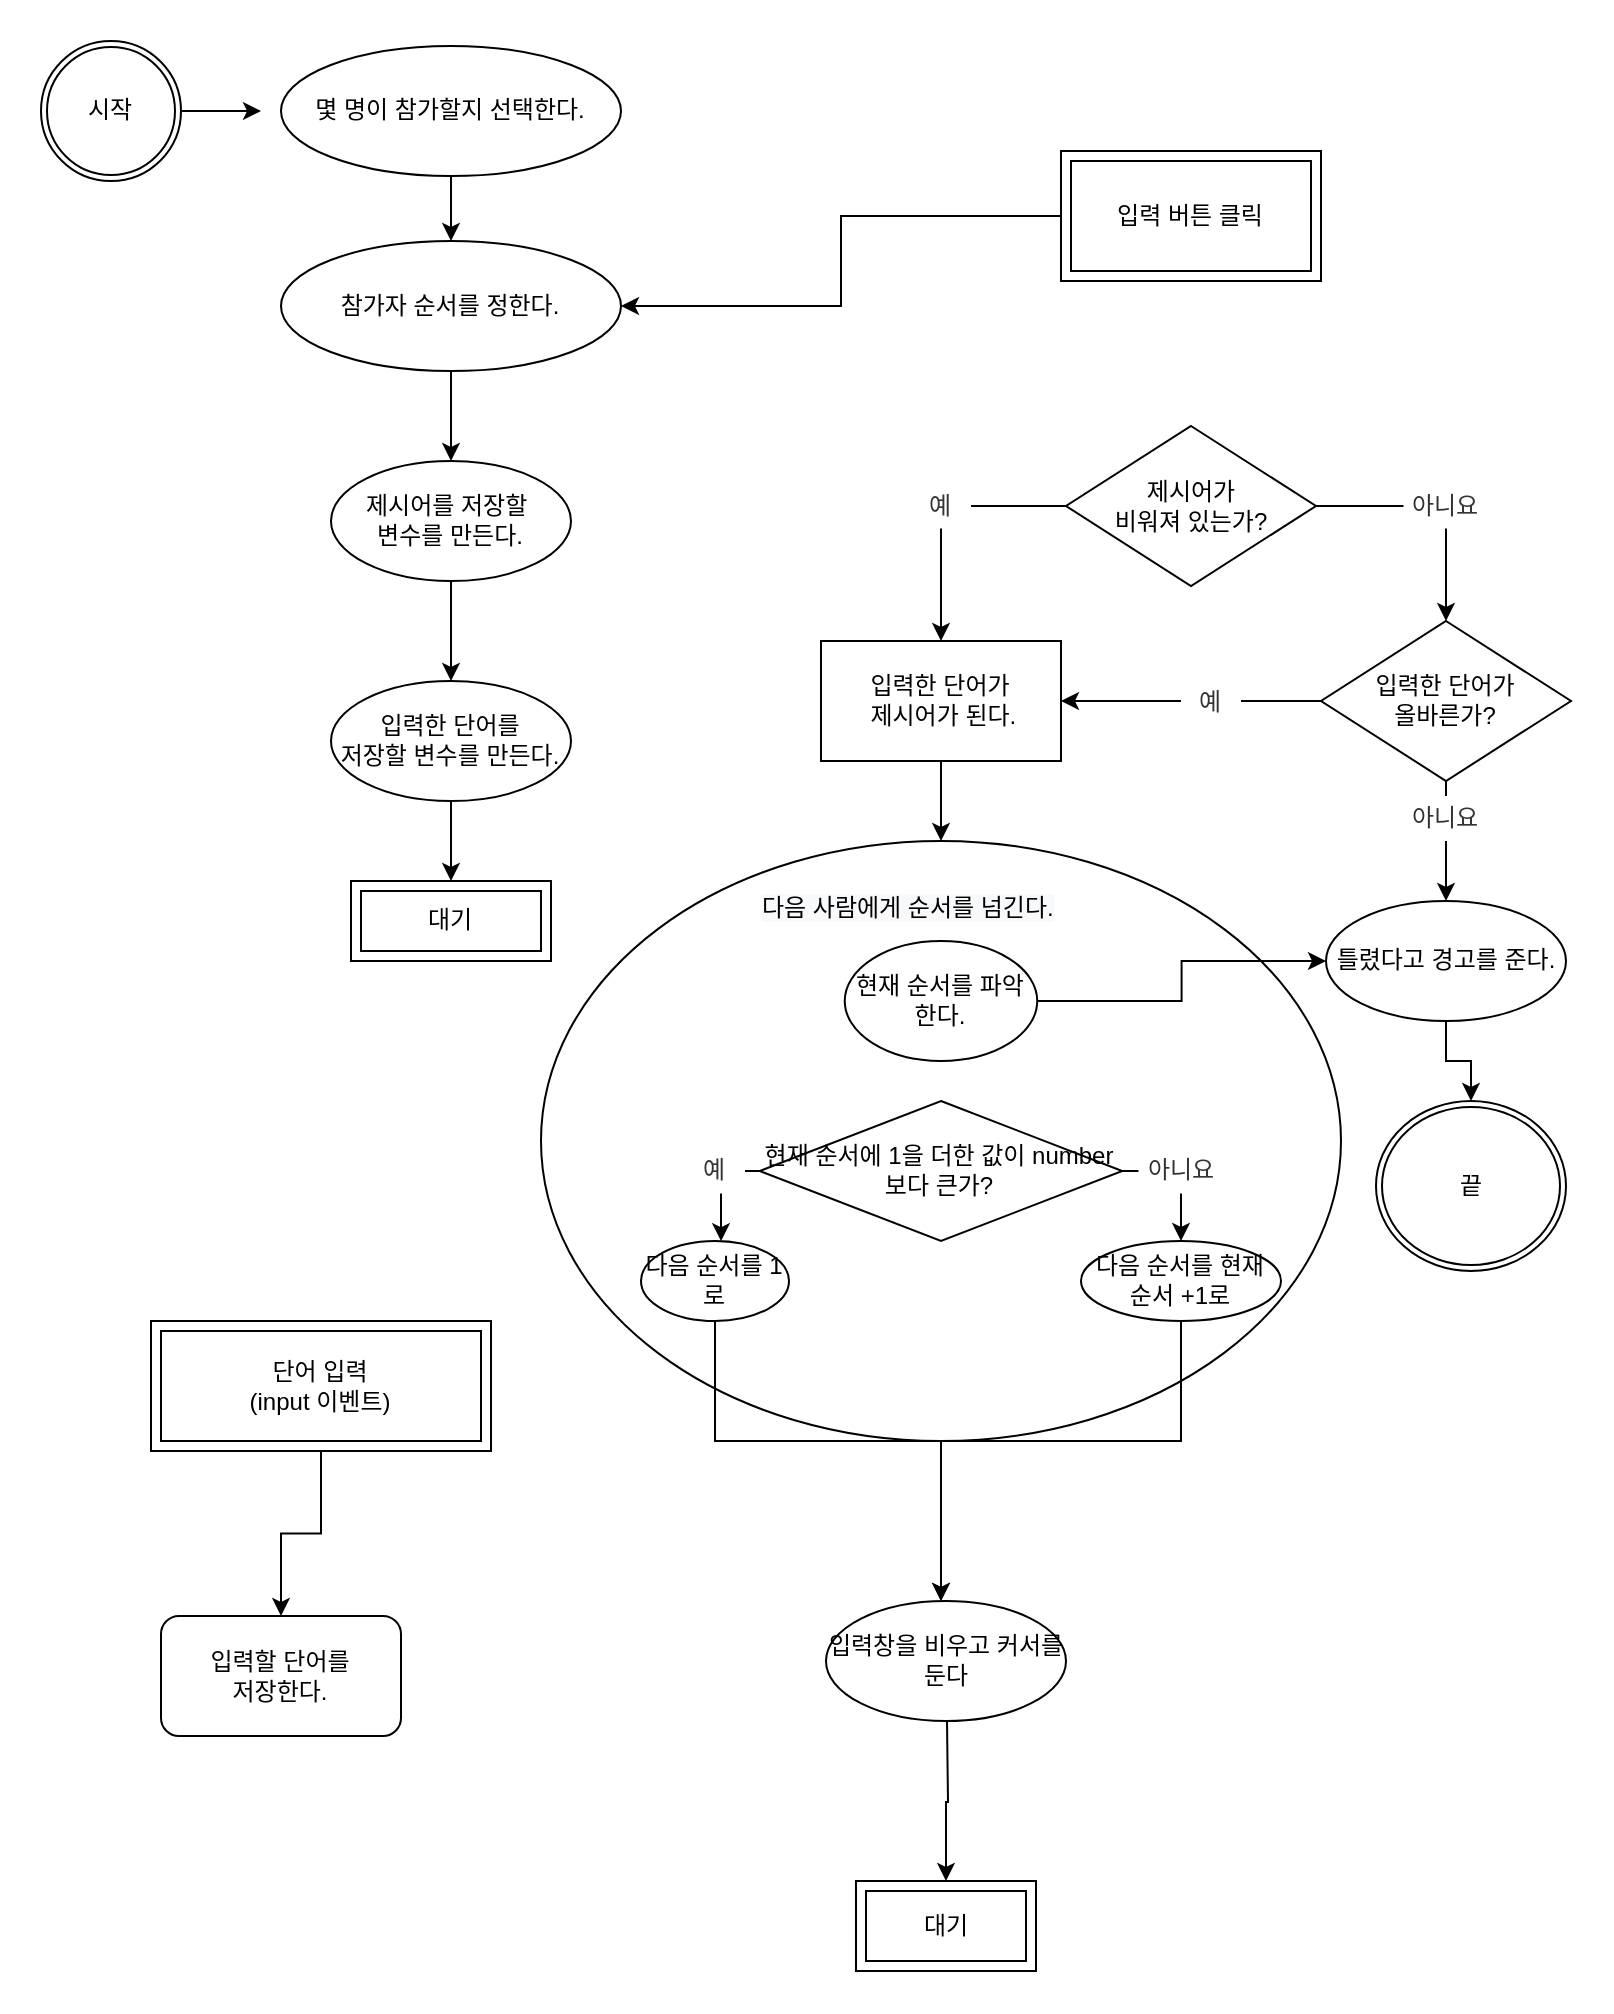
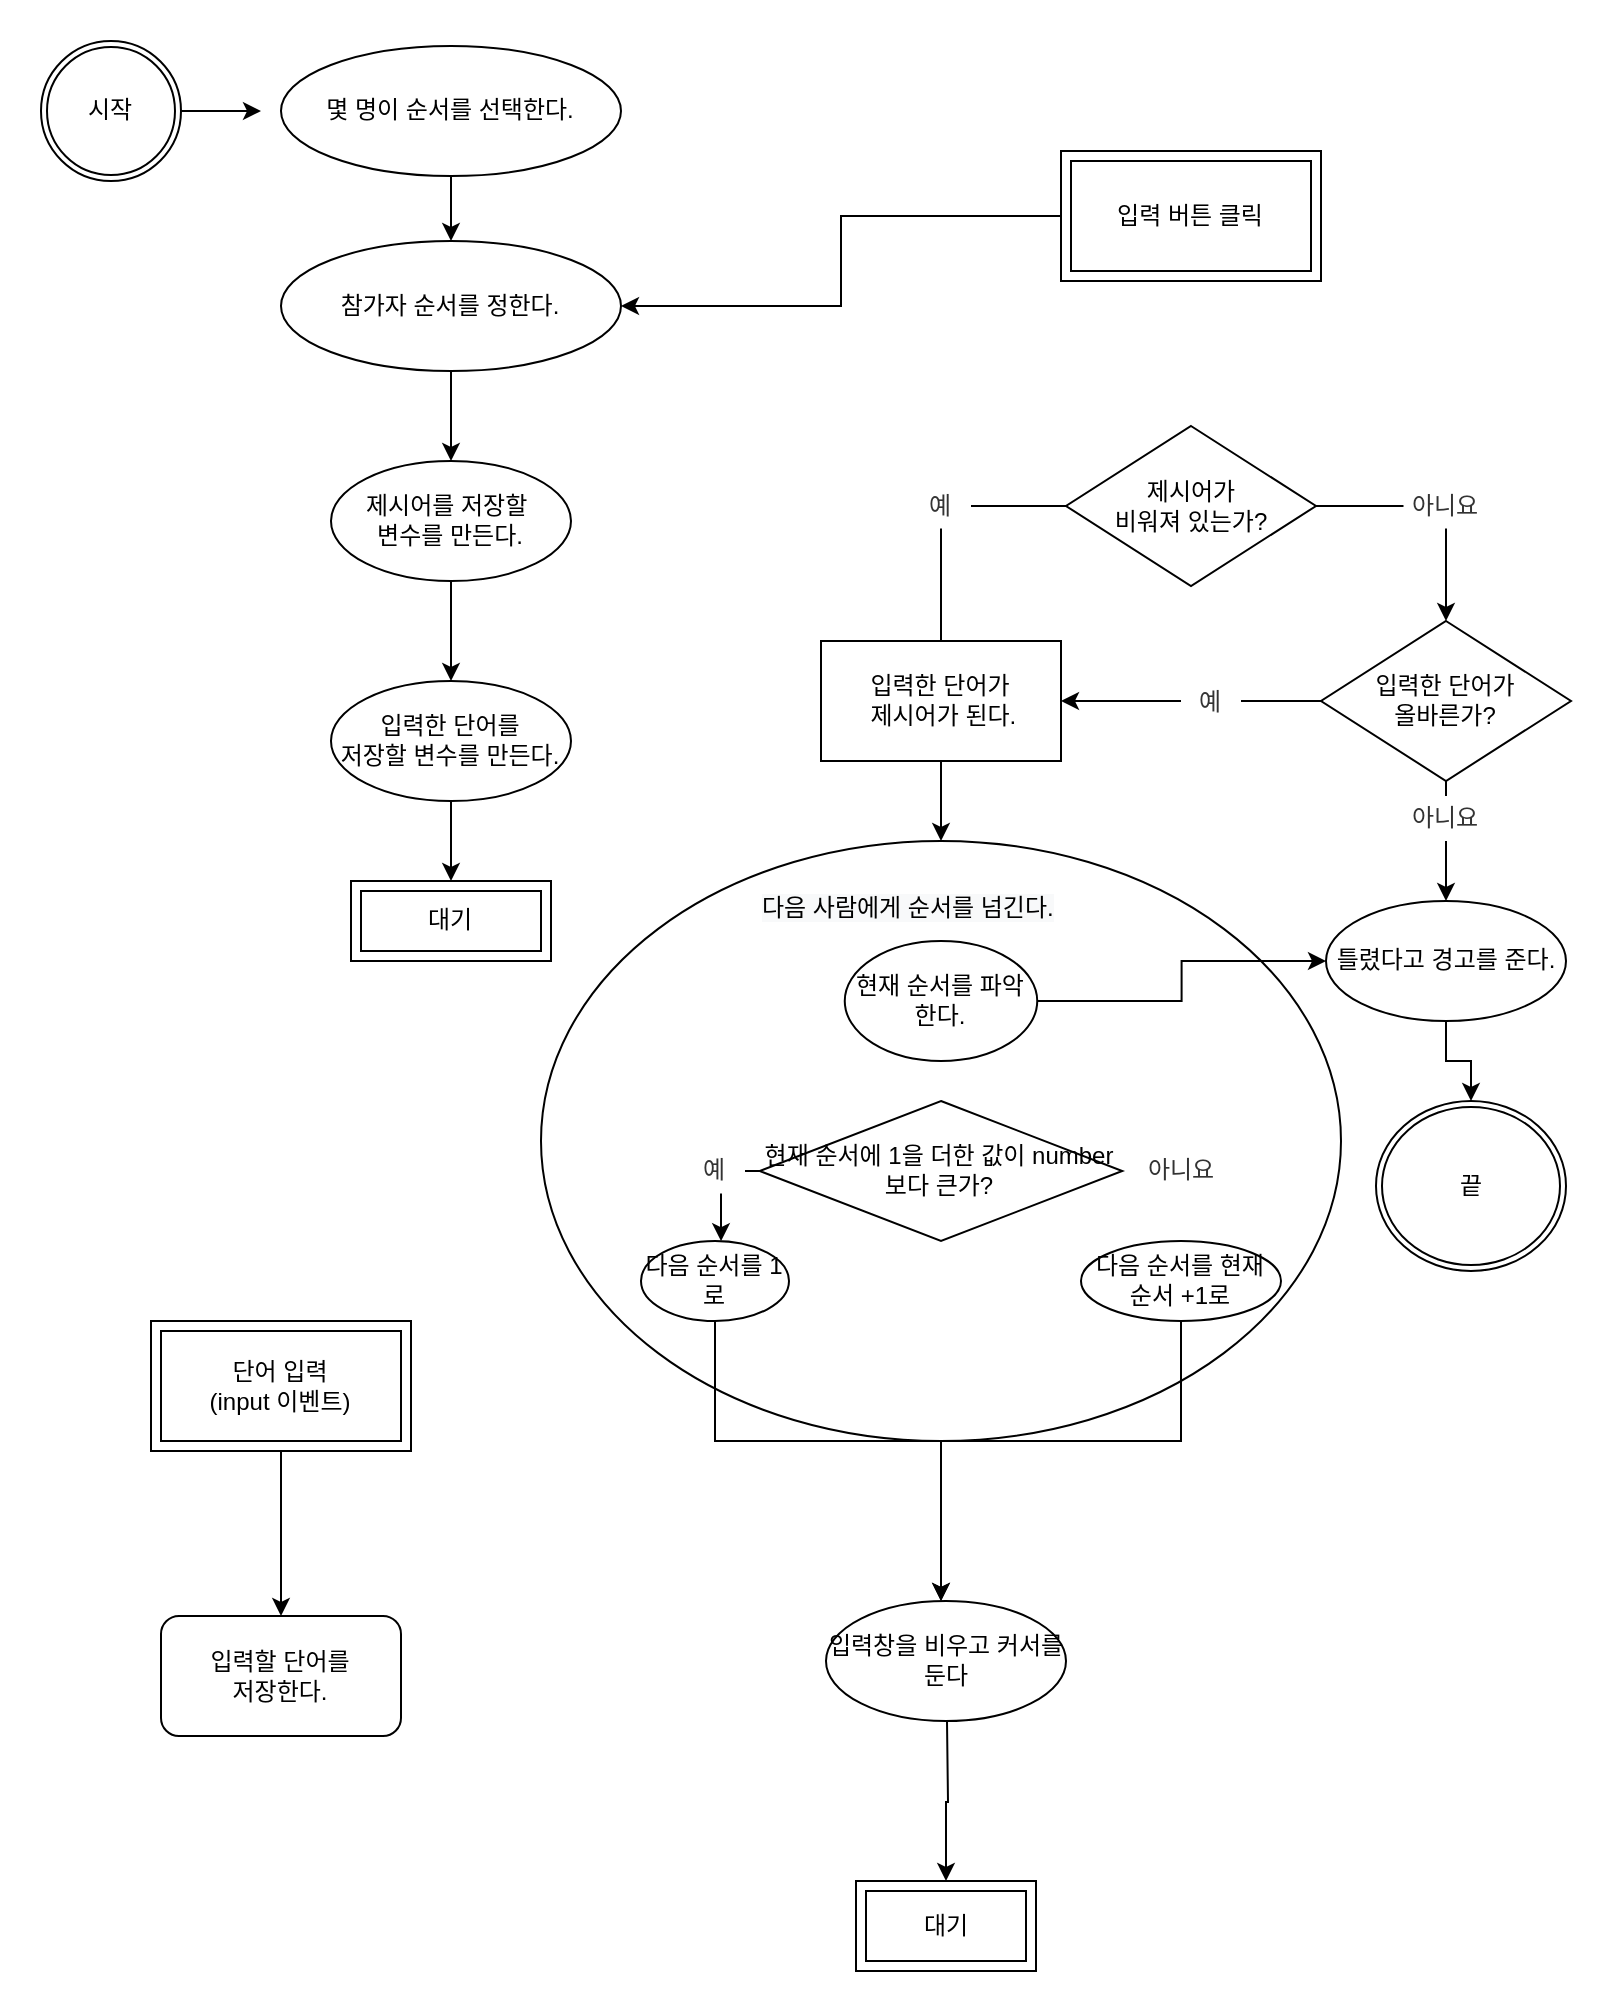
node "몇 명이 참가할지 선택한다.": label "몇 명이 참가할지 선택한다." -> "몇 명이 순서를 선택한다."
edge "제시어가 비워져 있는가?" -> "입력한 단어가 제시어가 된다.": arrowhead classic -> none
edge "현재 순서에 1을 더한 값이 number보다 큰가?" -> "다음 순서를 현재 순서 +1로": removed
node "단어 입력 (input 이벤트)": size 340x130 -> 260x130
